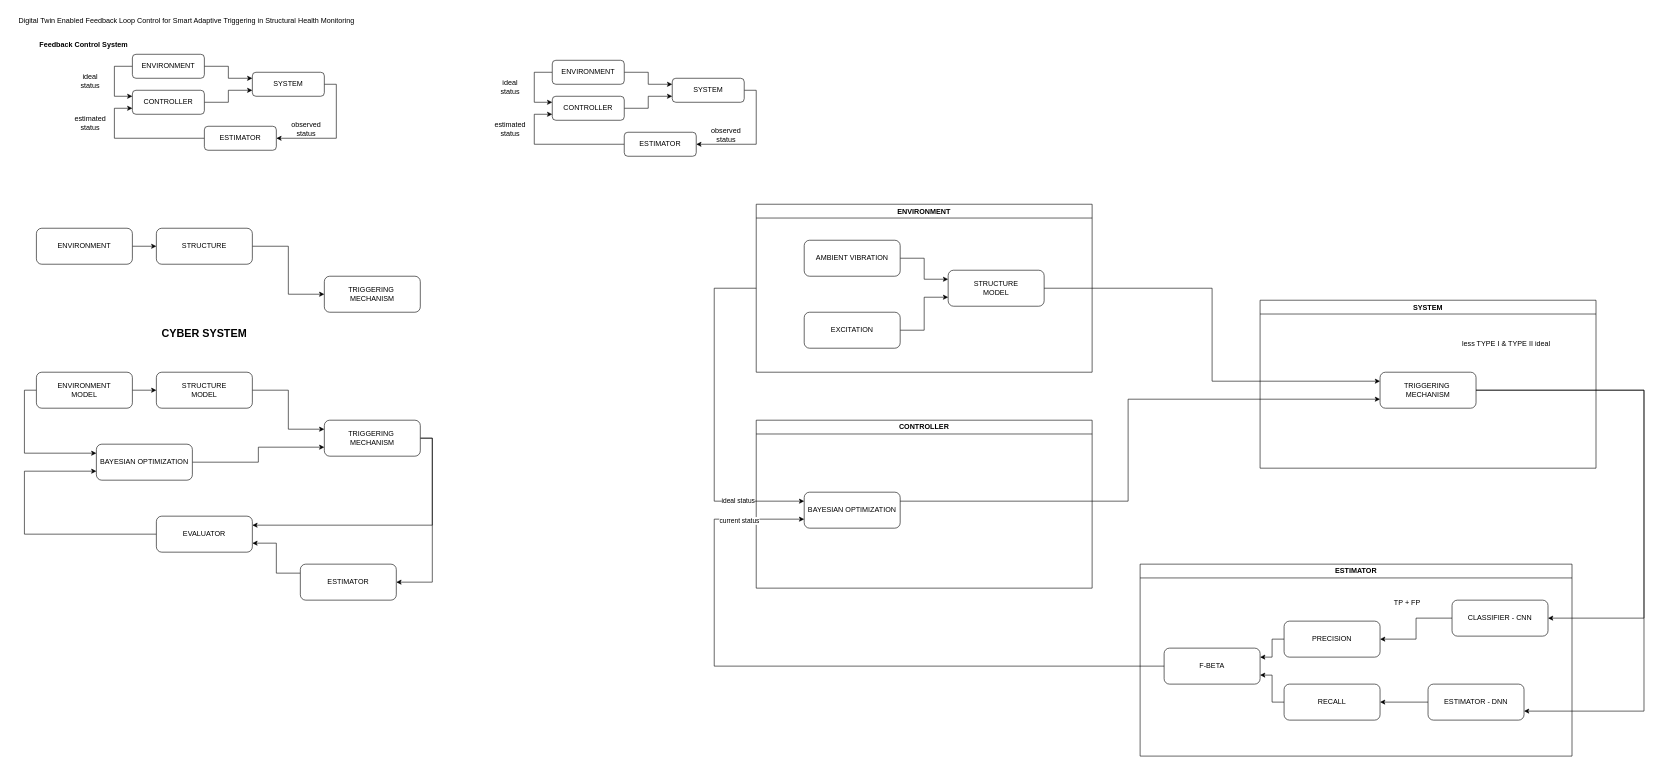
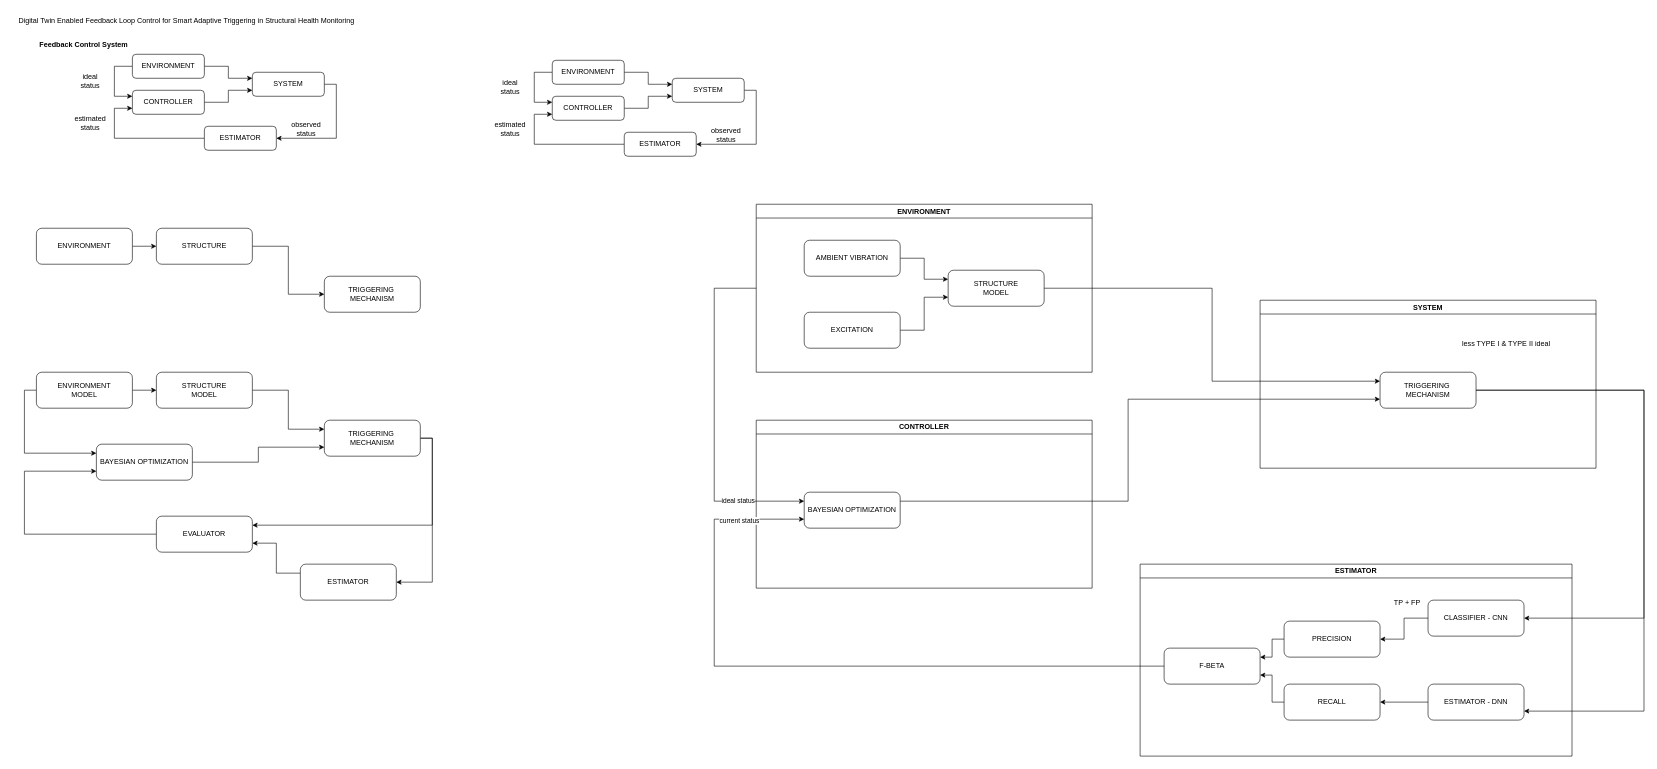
node "CYBER SYSTEM": removed
node "CLASSIFIER - CNN": moved (1500, 618) -> (1476, 618)
